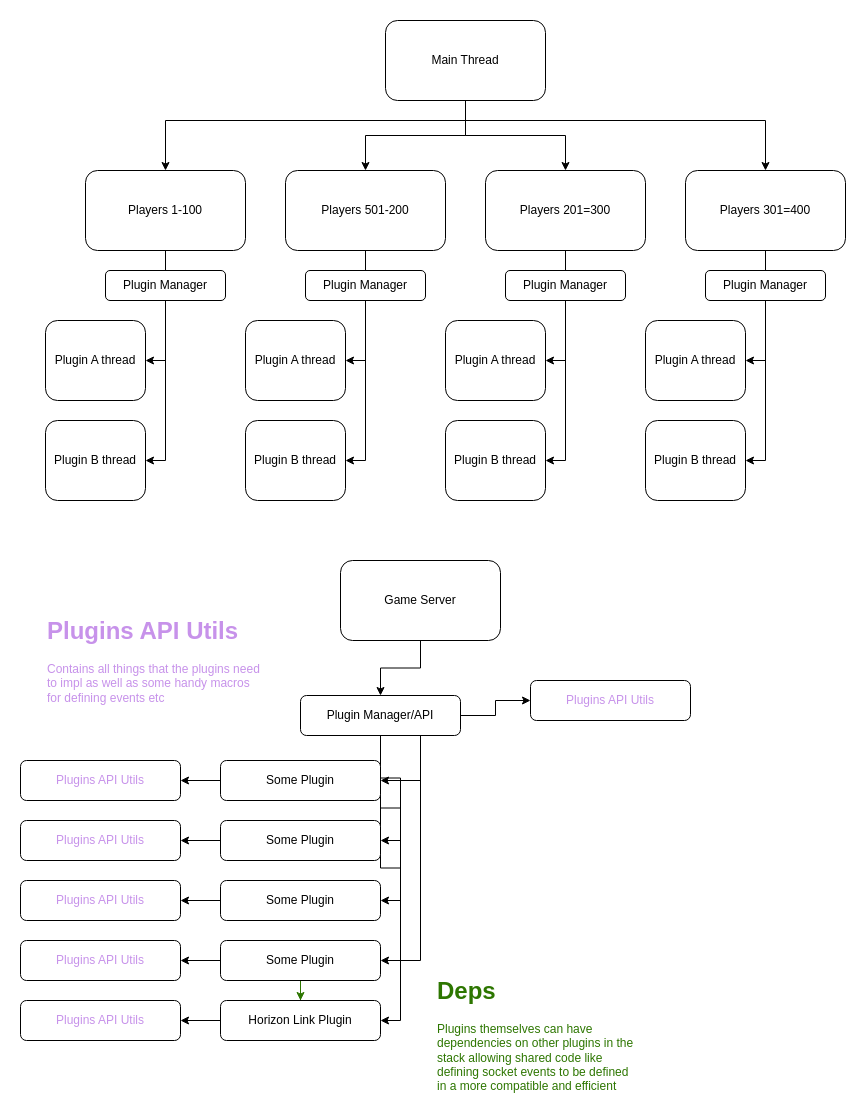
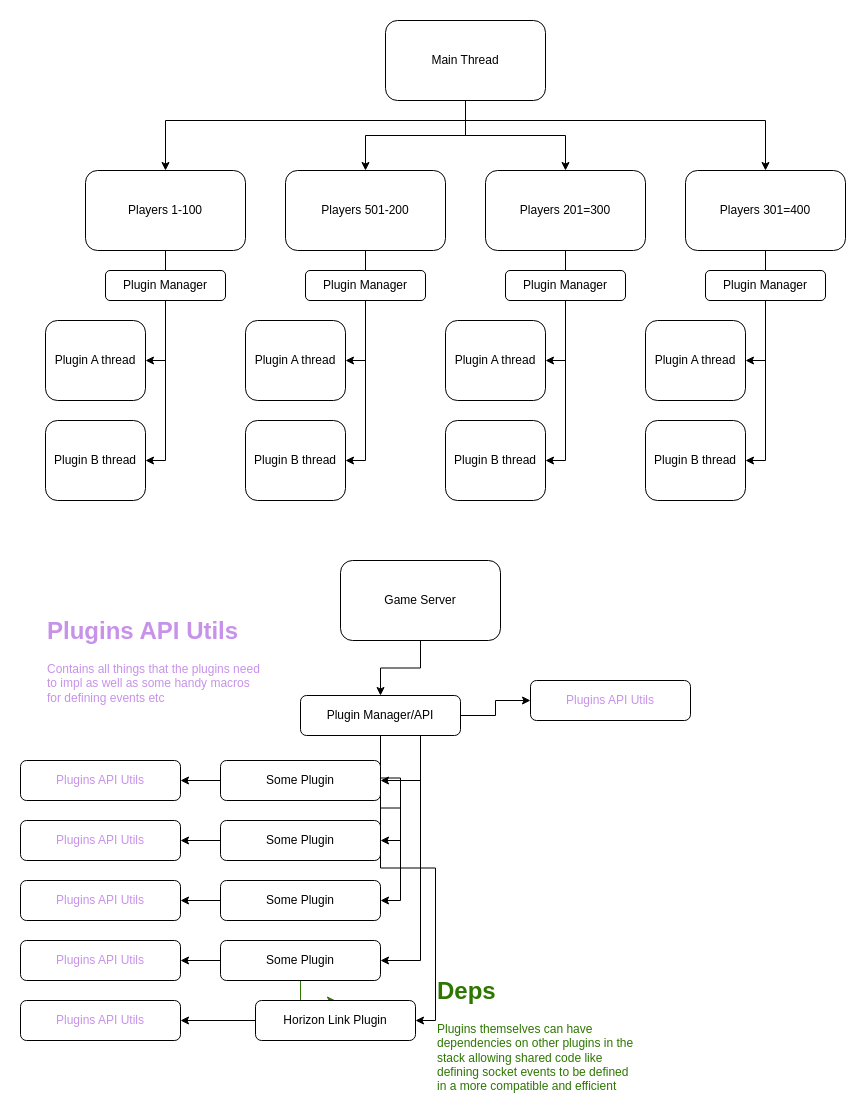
node "Horizon Link Plugin": moved (301, 1021) -> (336, 1021)
